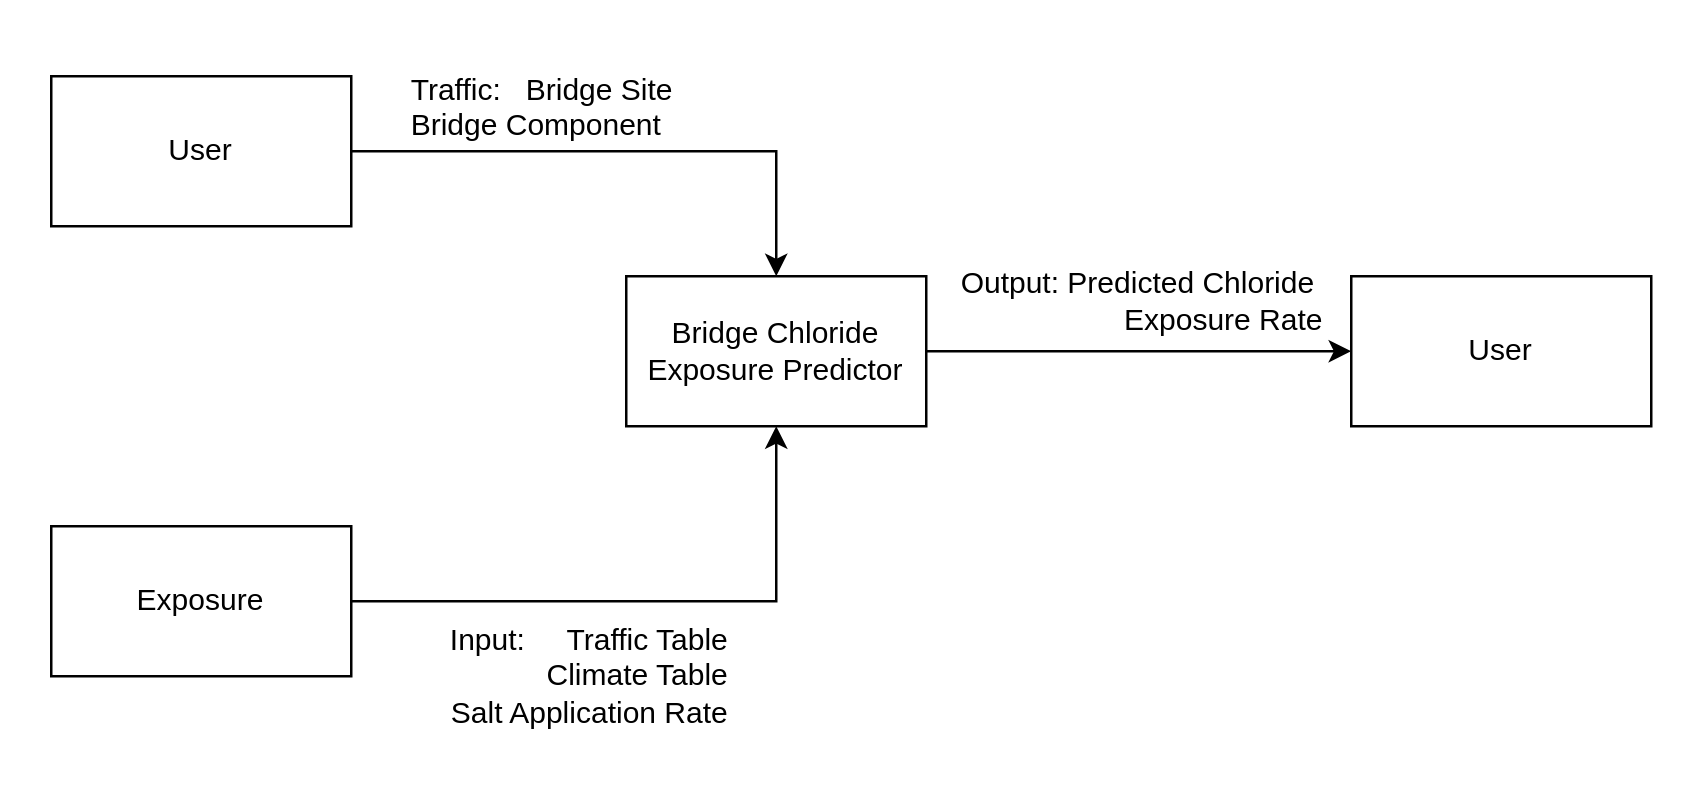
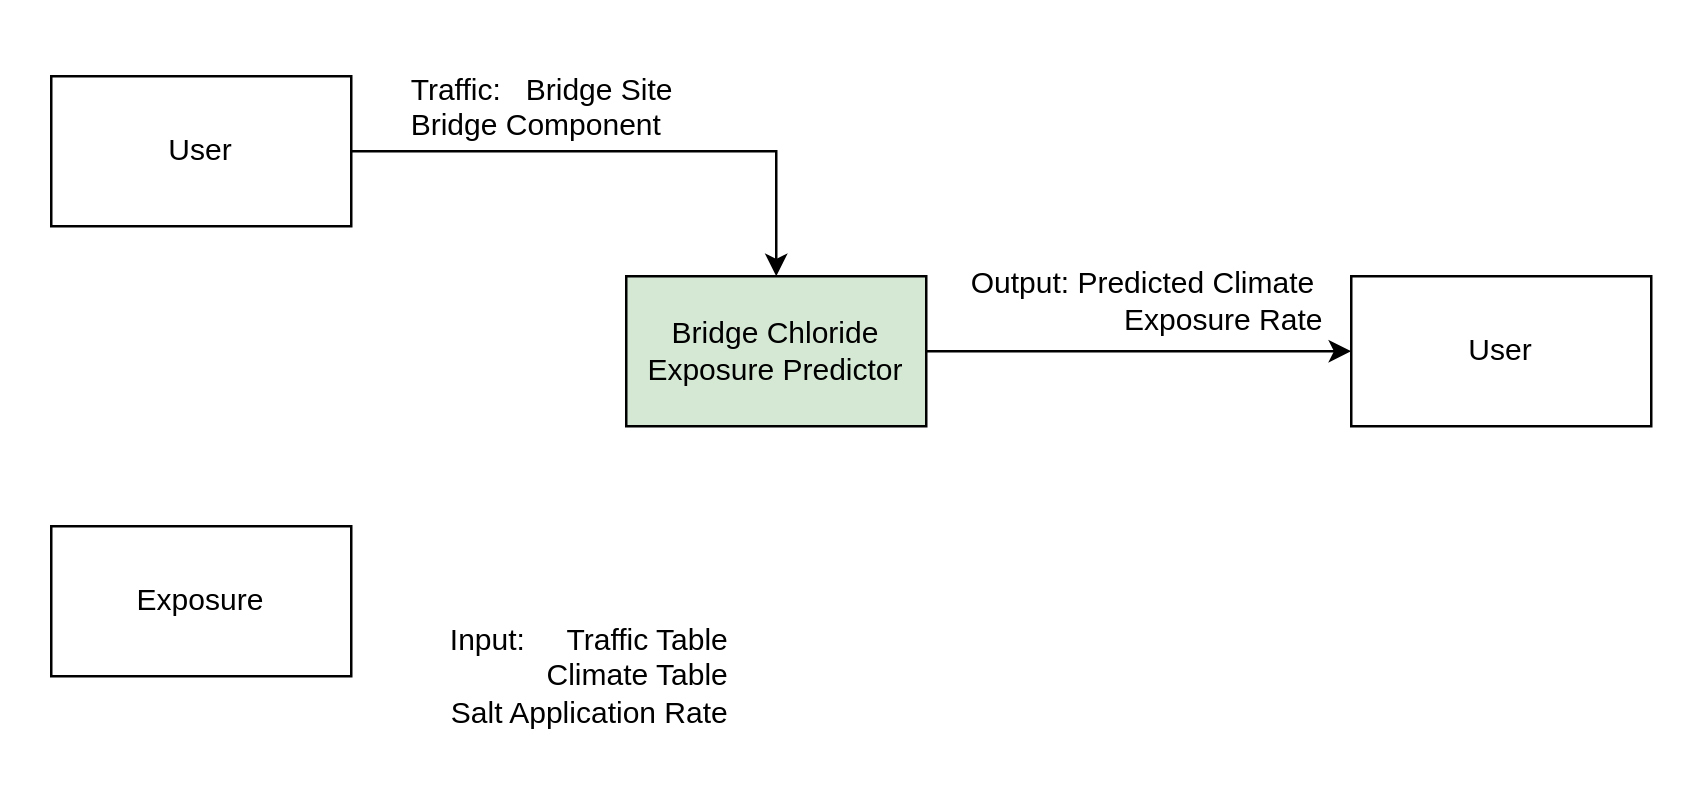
node "Output: Predicted Chloride Exposure Rate": label "Output: Predicted Chloride Exposure Rate" -> "Output: Predicted Climate Exposure Rate"
node "Bridge Chloride Exposure Predictor": fillcolor #ffffff -> #d5e8d4
edge "Exposure" -> "Bridge Chloride Exposure Predictor": removed
